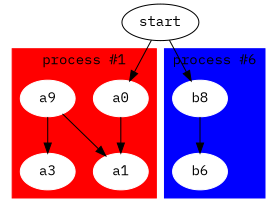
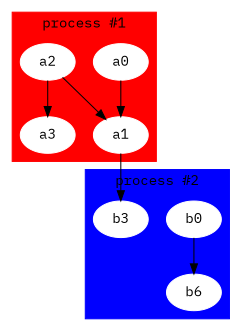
node "start": removed
cluster "process #6": label "process #6" -> "process #2"
node "a9": label "a9" -> "a2"
node "b8": label "b8" -> "b0"
node "b3": added
